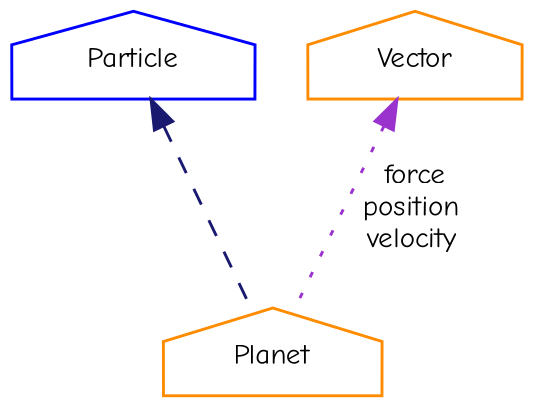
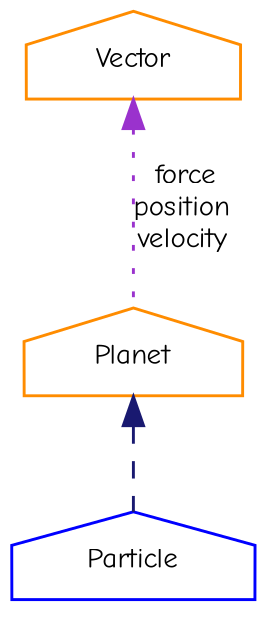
edge "Planet" -> "Particle": reversed
